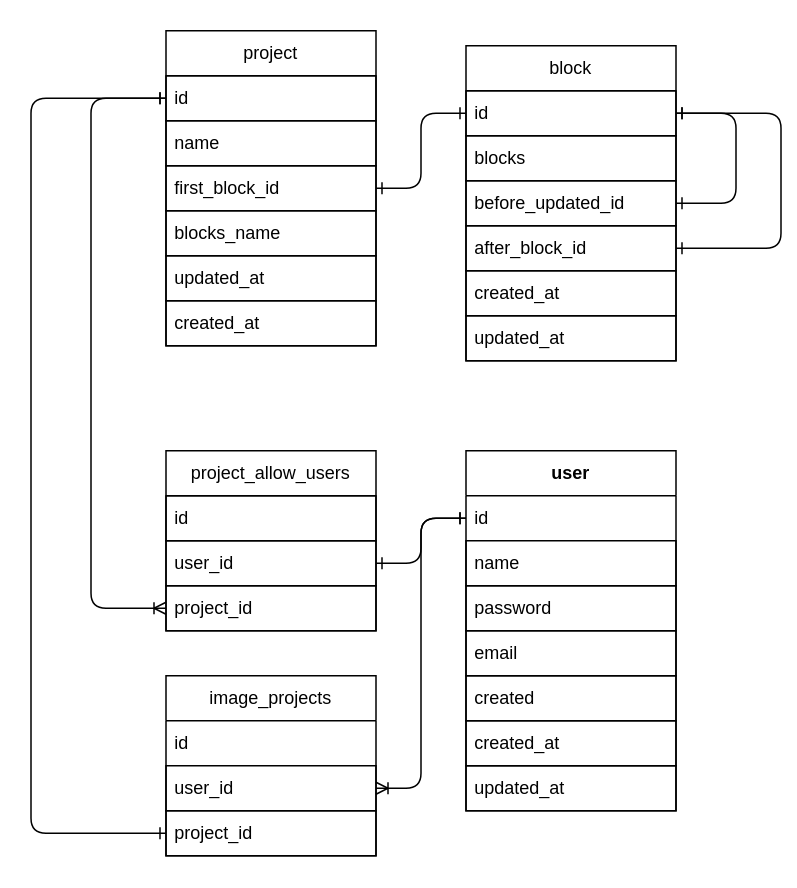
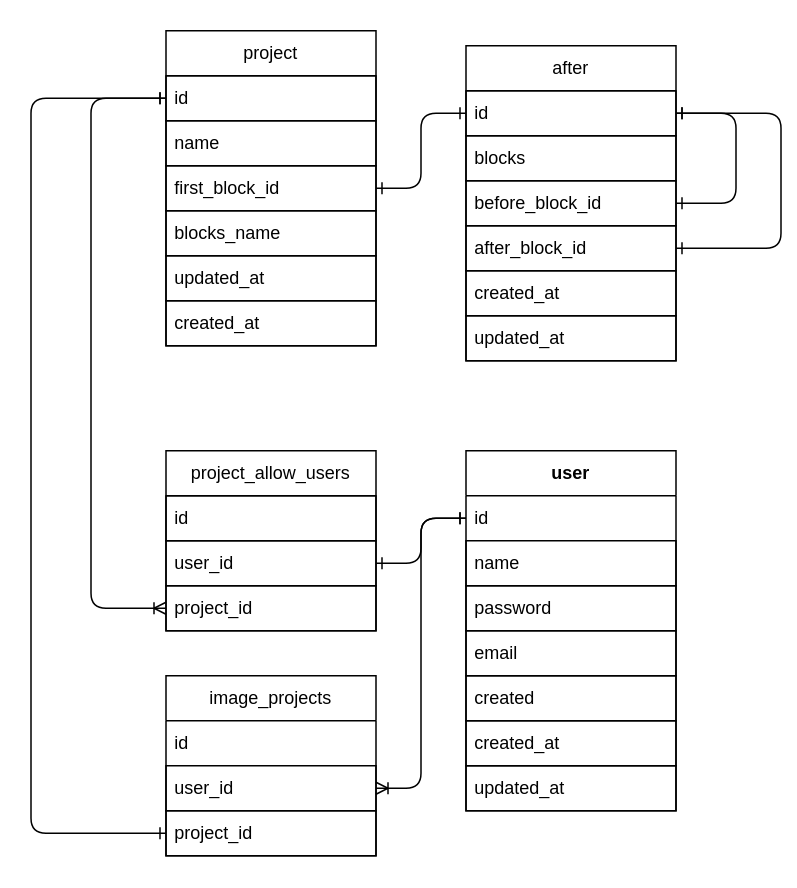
node "block": label "block" -> "after"
node "before_updated_id": label "before_updated_id" -> "before_block_id"
